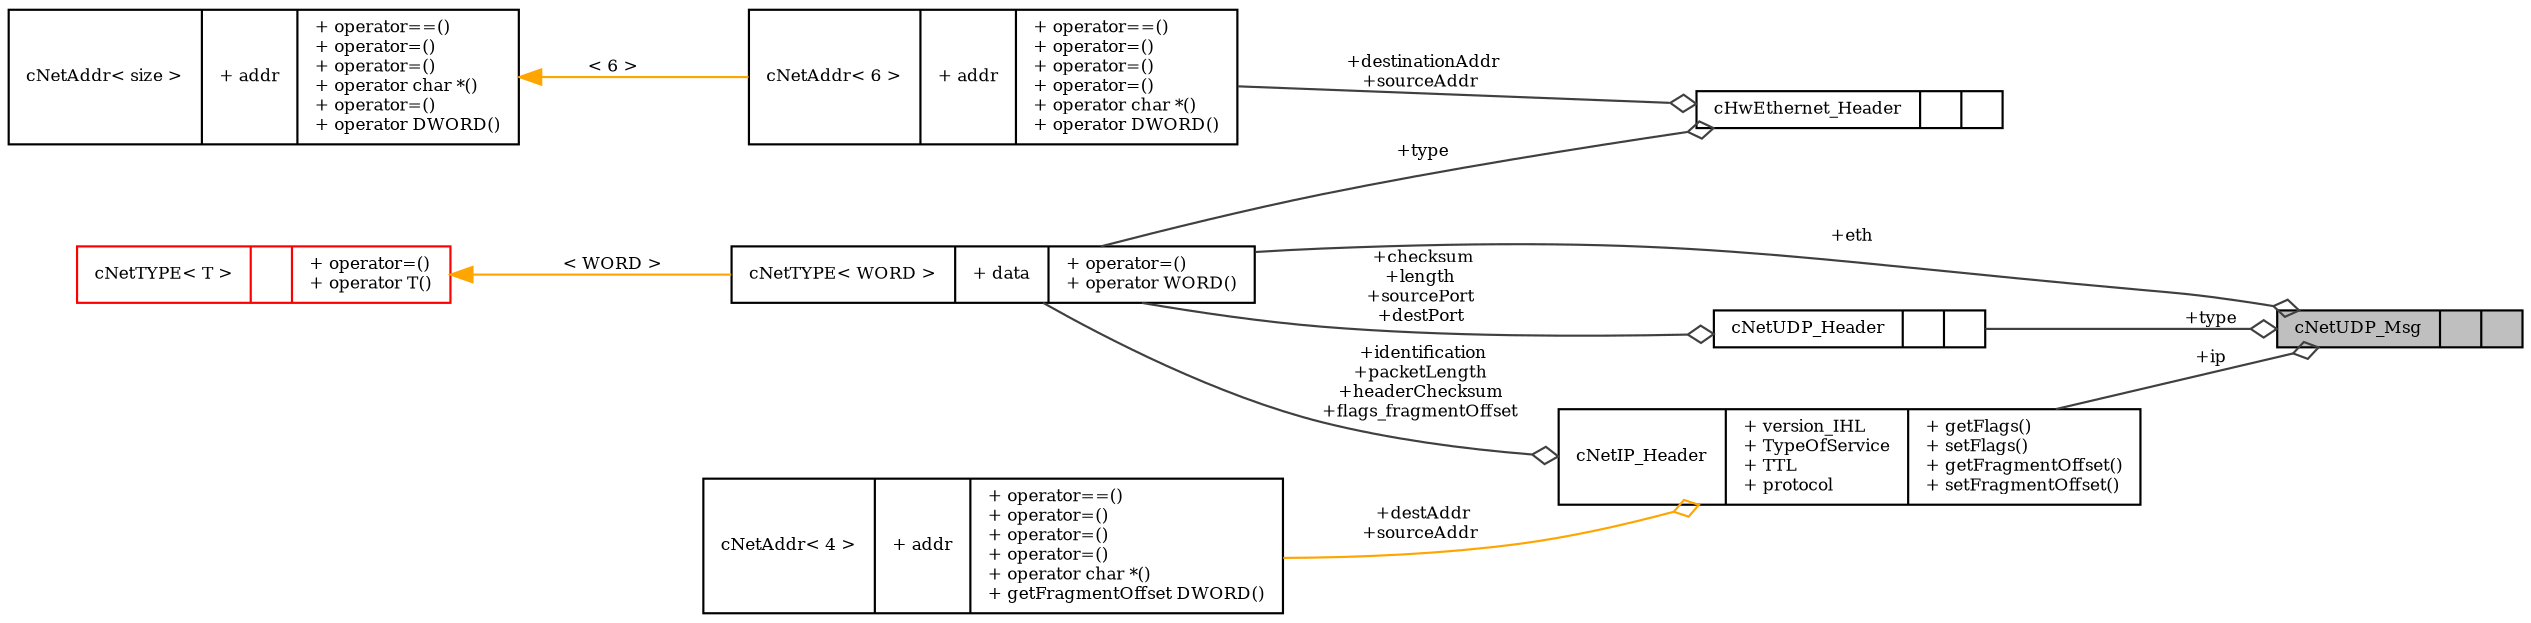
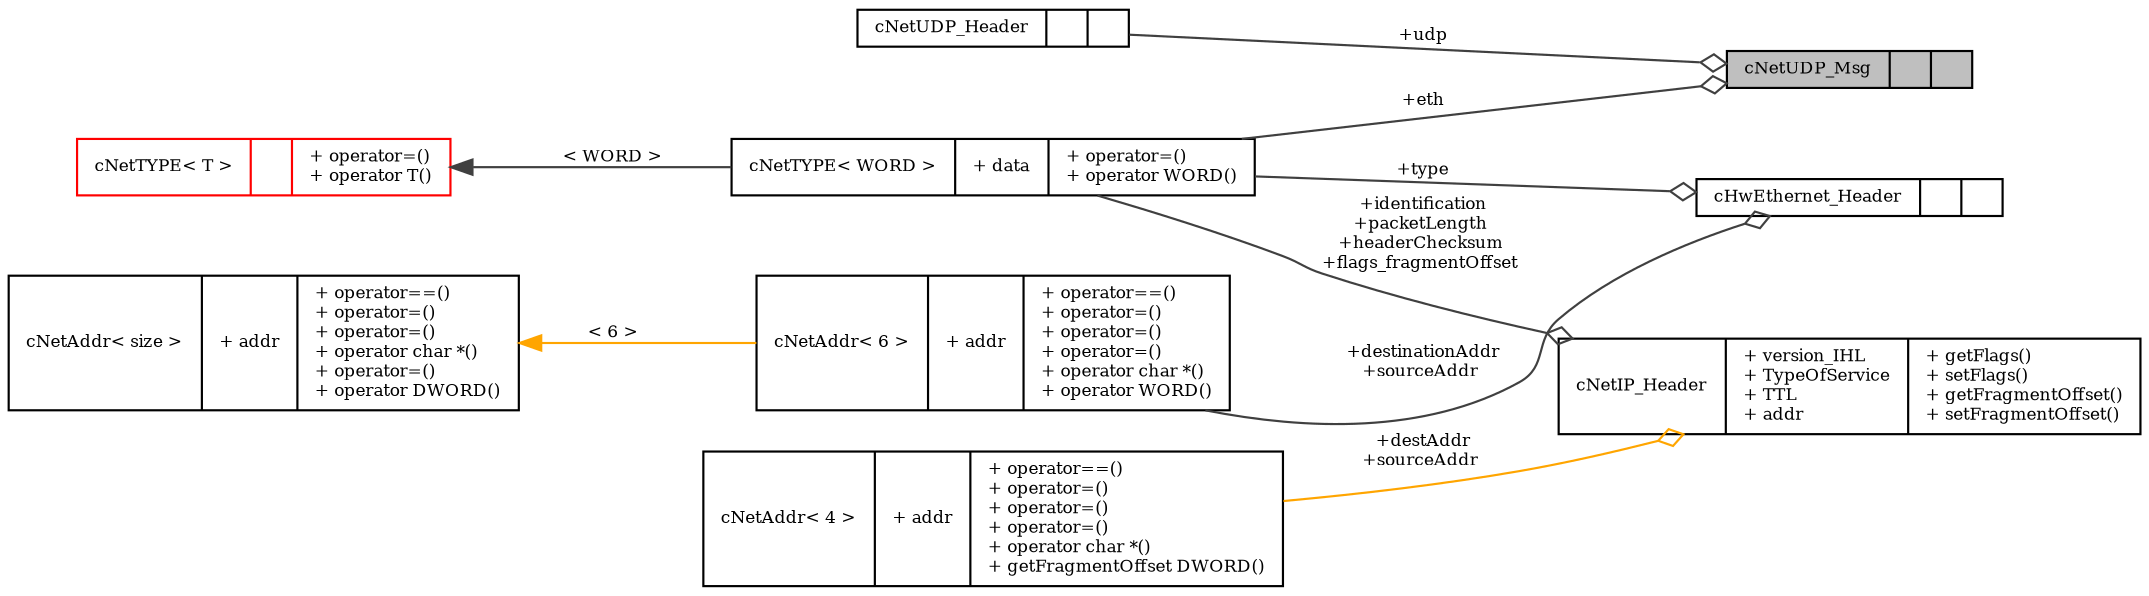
node "cNetAddr< 6 >": text "+ operator DWORD()" -> "+ operator WORD()"
edge "cNetTYPE< WORD >" -> "cNetTYPE< T >": color orange -> grey25
edge "cNetUDP_Header" -> "cNetUDP_Msg": label " +type" -> " +udp"
edge "cNetTYPE< WORD >" -> "cNetUDP_Header": removed, label "+checksum +length +sourcePort +destPort"
edge "cNetIP_Header" -> "cNetUDP_Msg": removed, label "+ip"
node "cNetIP_Header": text "+ protocol" -> "+ addr"
